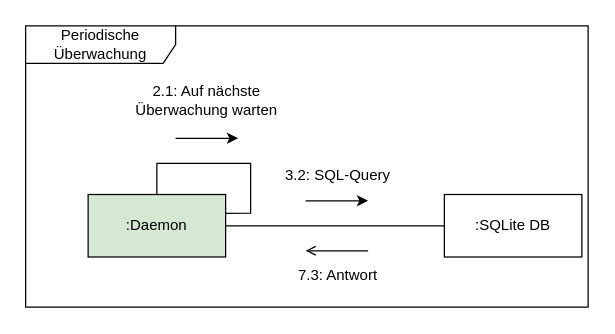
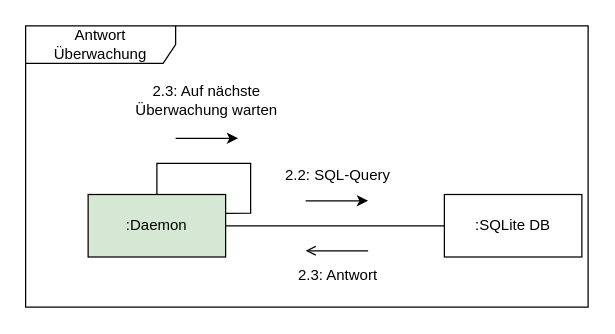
node "Periodische Überwachung": label "Periodische Überwachung" -> "Antwort Überwachung"
node "2.1: Auf nächste Überwachung warten": label "2.1: Auf nächste Überwachung warten" -> "2.3: Auf nächste Überwachung warten"
node "3.2: SQL-Query": label "3.2: SQL-Query" -> "2.2: SQL-Query"
node "7.3: Antwort": label "7.3: Antwort" -> "2.3: Antwort"
